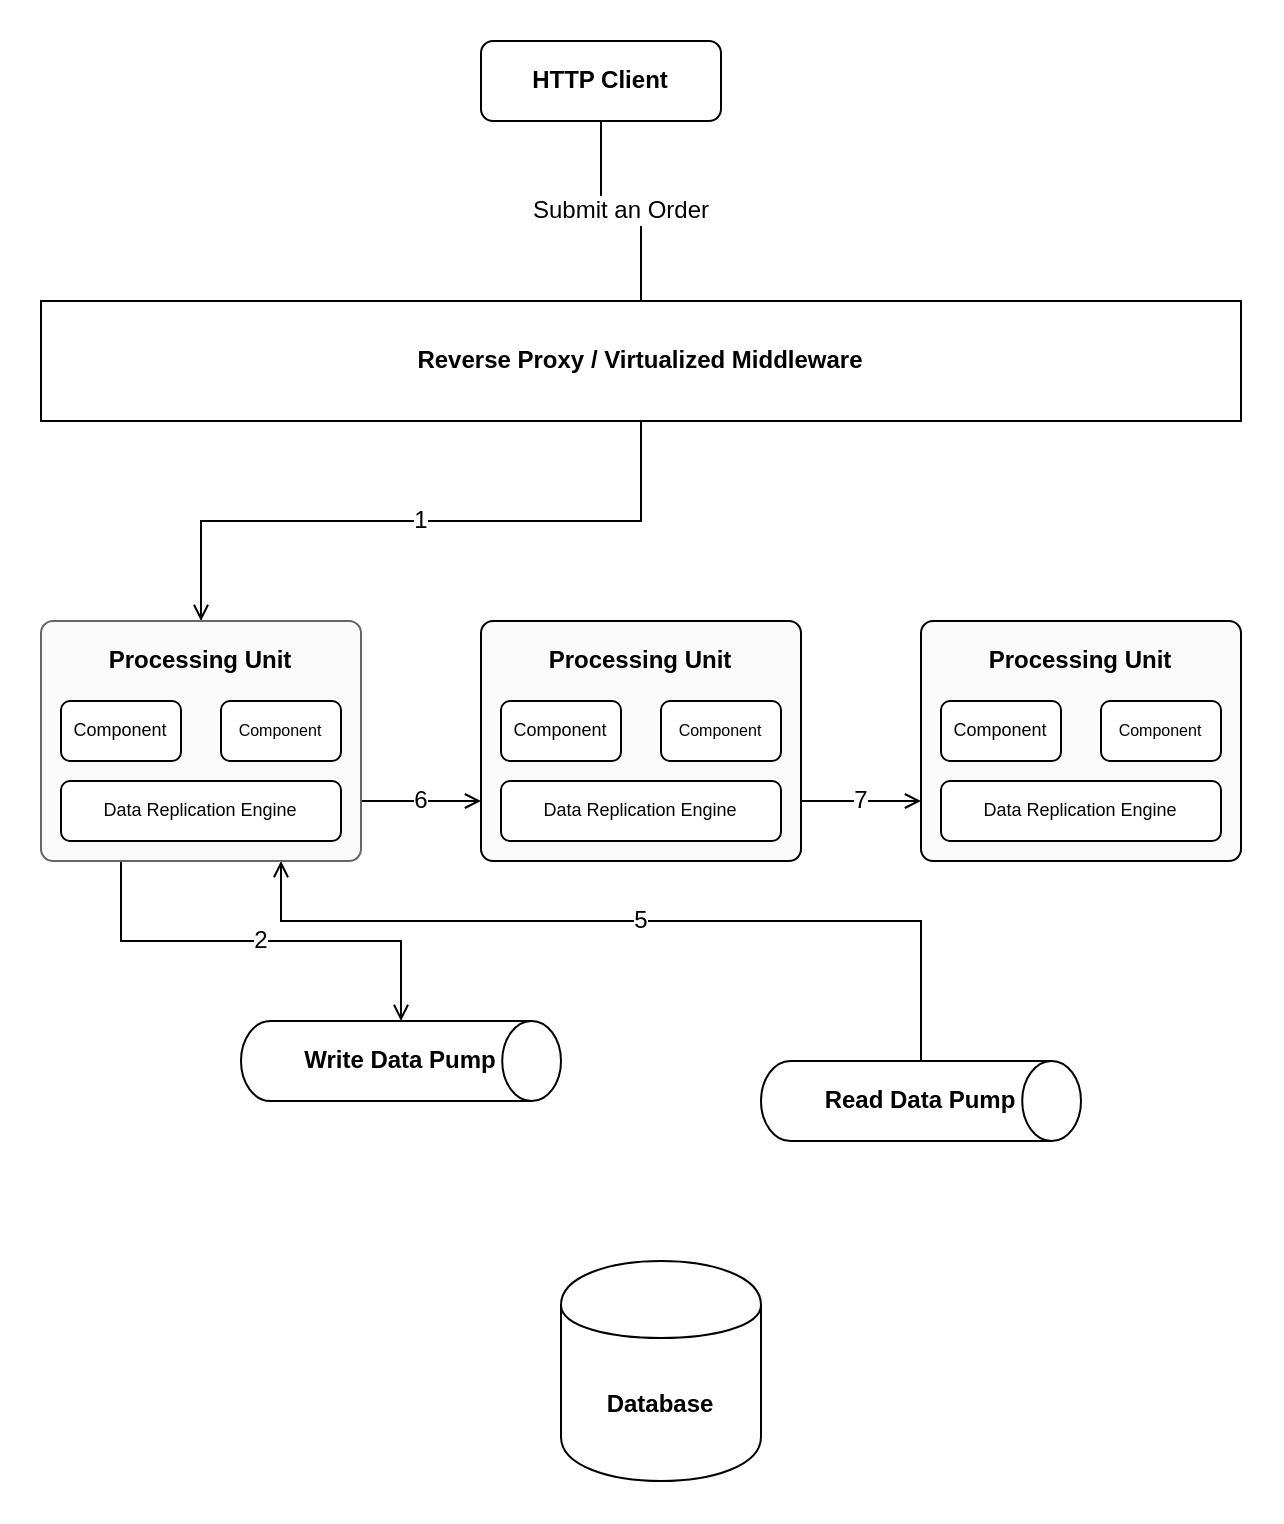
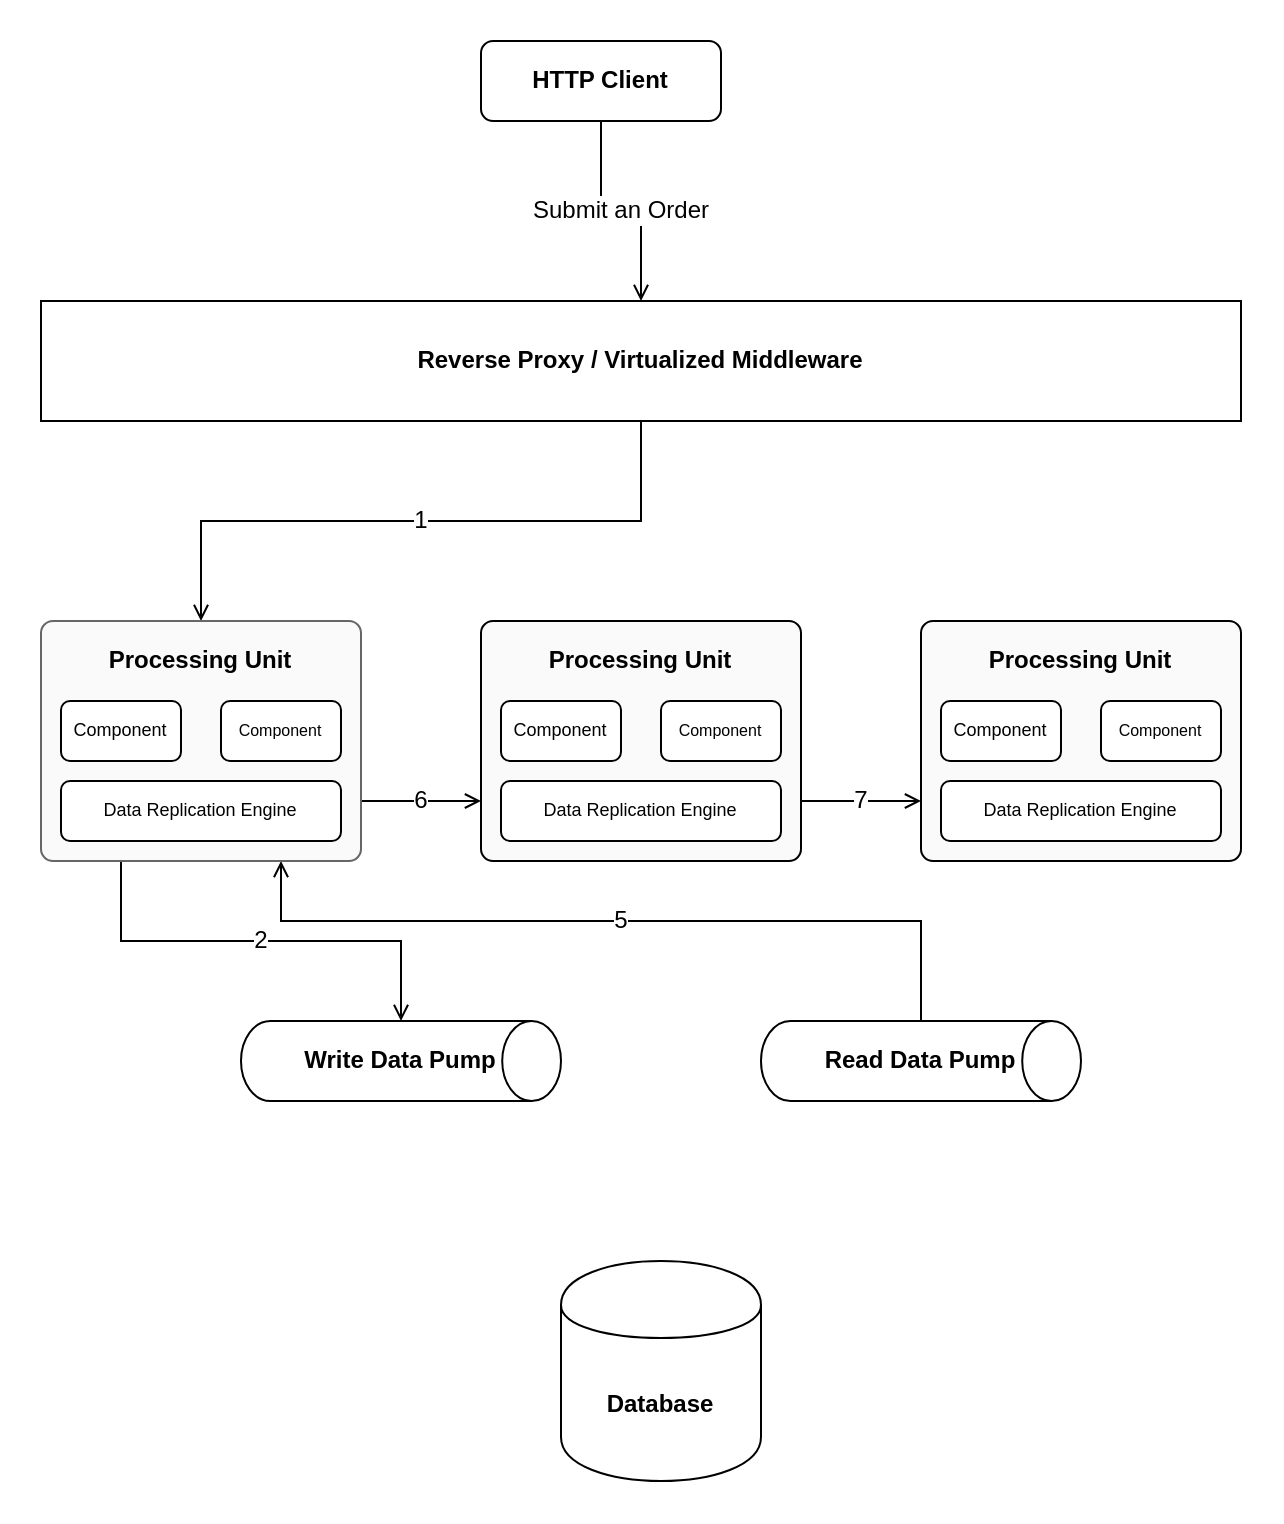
edge "HTTP Client" -- "Reverse Proxy / Virtualized Middleware": arrowhead none -> open
node "Read Data Pump": moved (921, 1101) -> (921, 1061)
